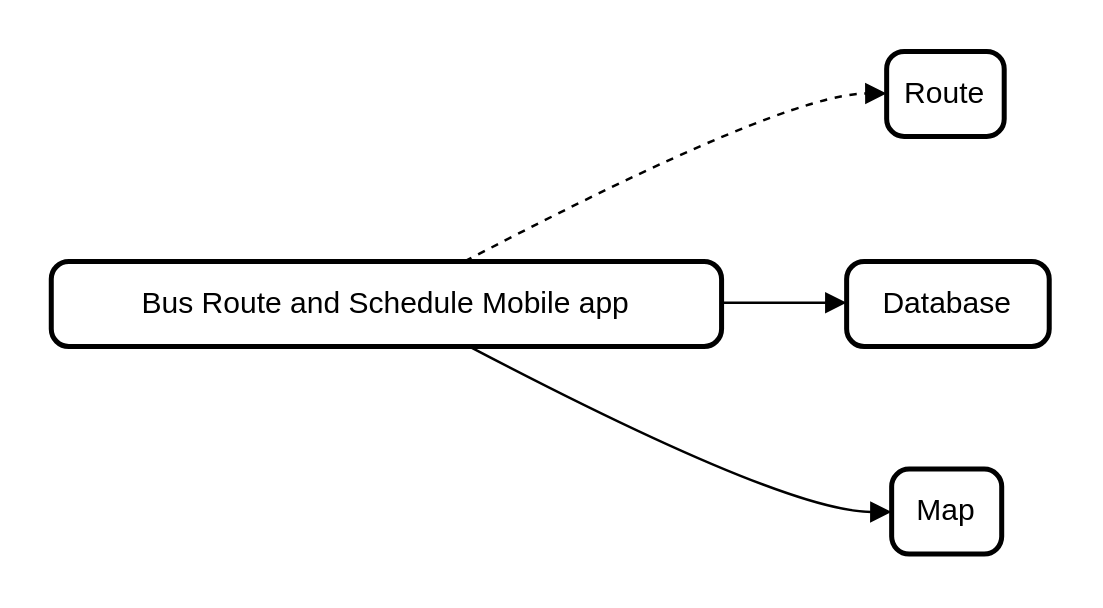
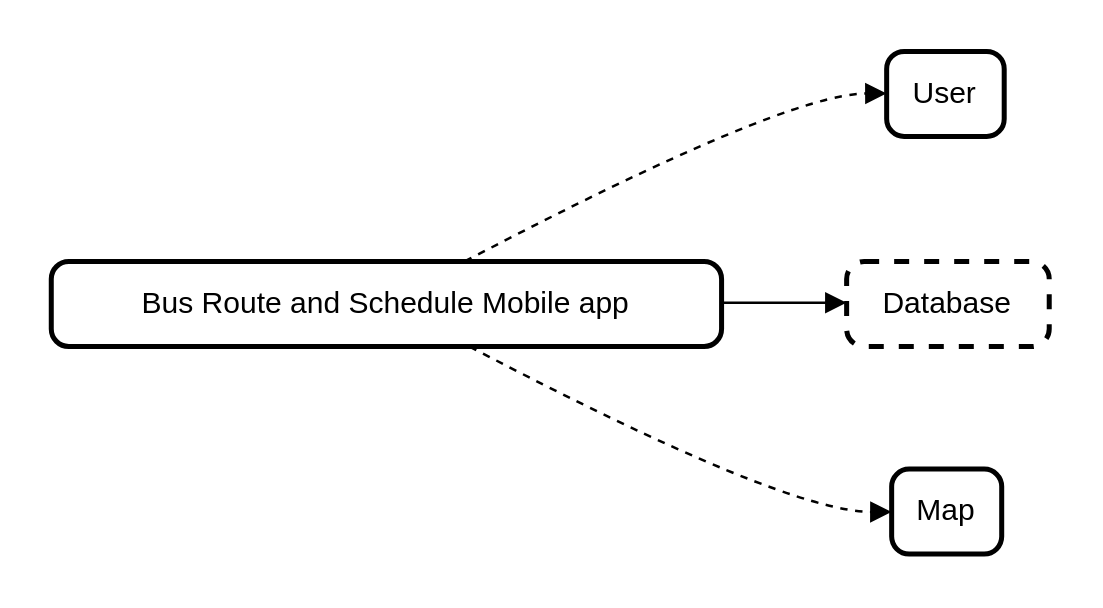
node "Route": label "Route" -> "User"
node "Database": style solid -> dashed
edge "Bus Route and Schedule Mobile app" -> "Map": style solid -> dashed
